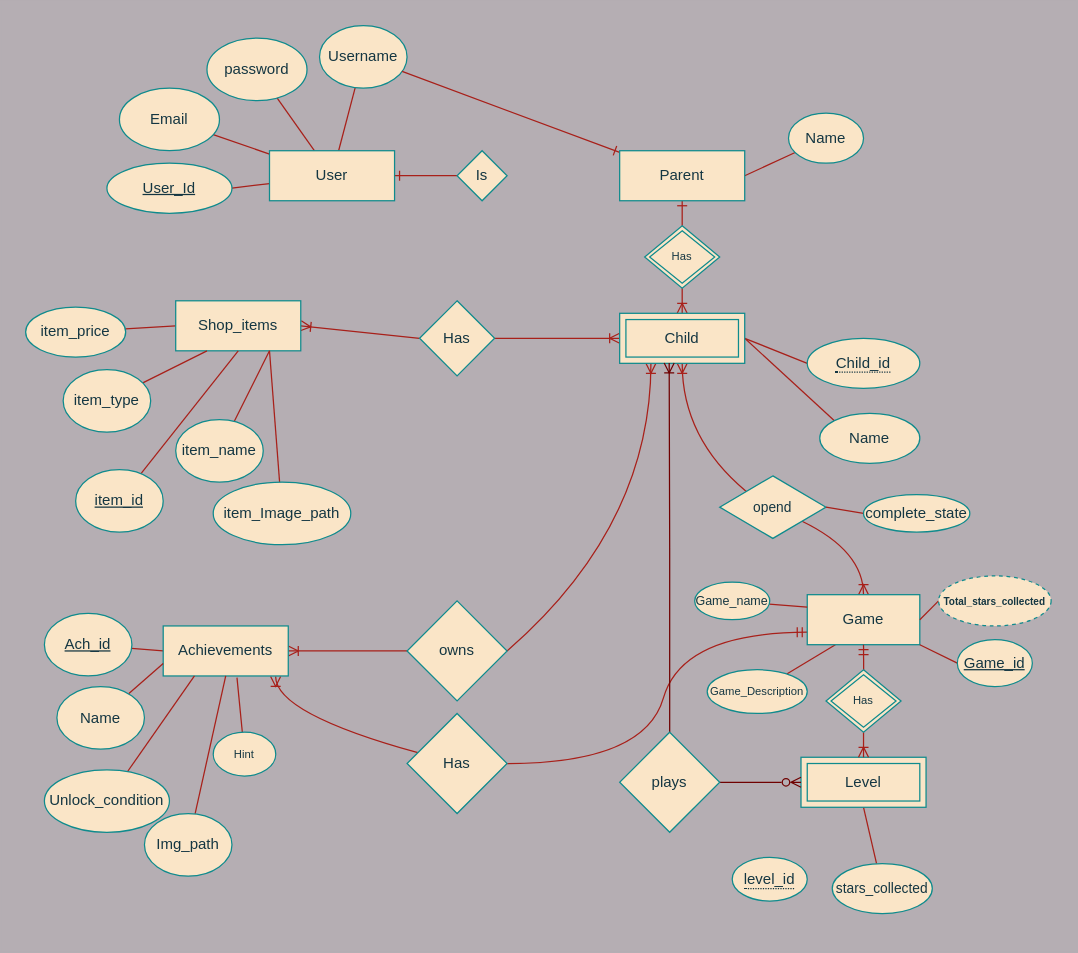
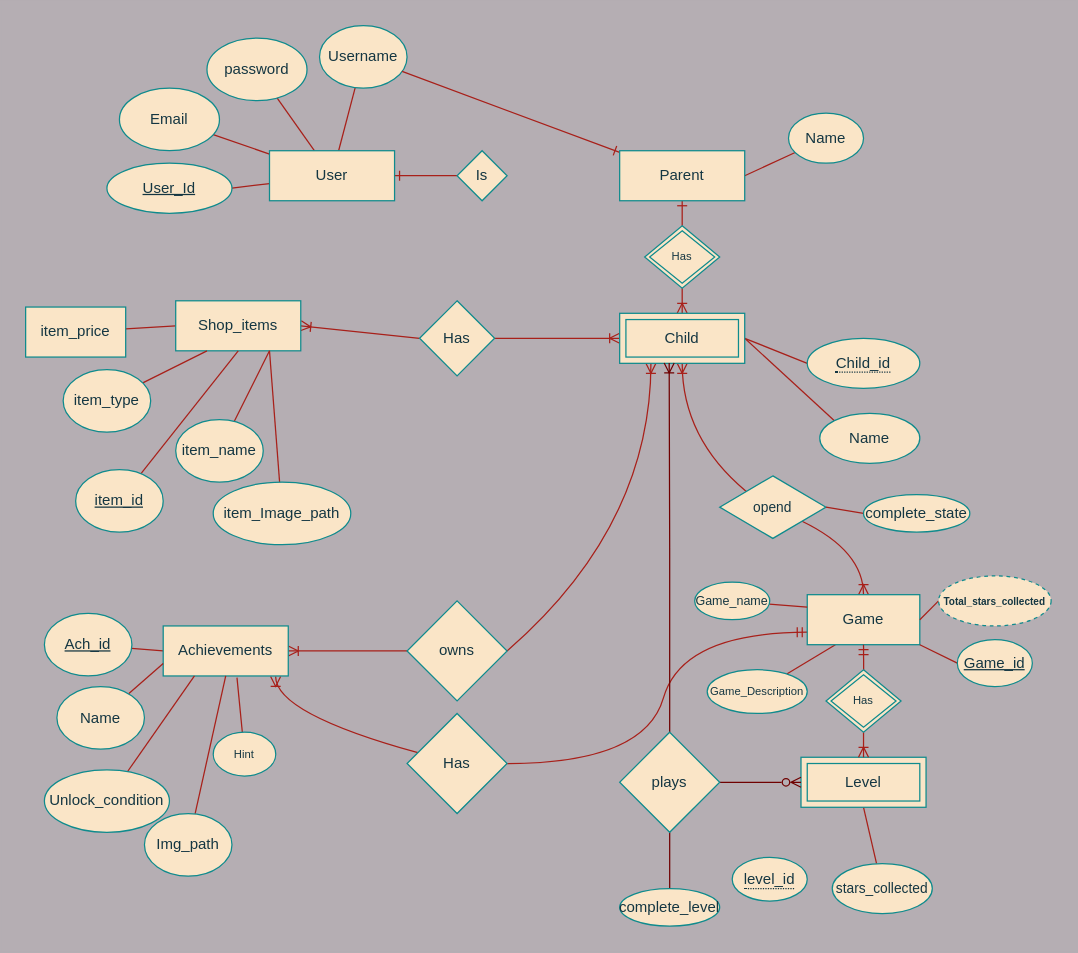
node "item_price": shape ellipse -> rectangle
edge "plays" -- "complete_level": added
node "complete_level": added
